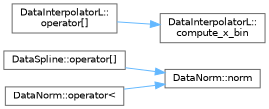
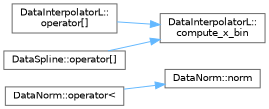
edge "DataSpline::operator[]" -> "DataNorm::norm": now "DataSpline::operator[]" -> "DataInterpolatorL:: compute_x_bin"
